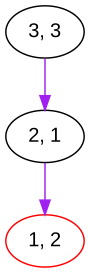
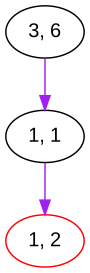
node "3, 3": label "3, 3" -> "3, 6"
node "2, 1": label "2, 1" -> "1, 1"
